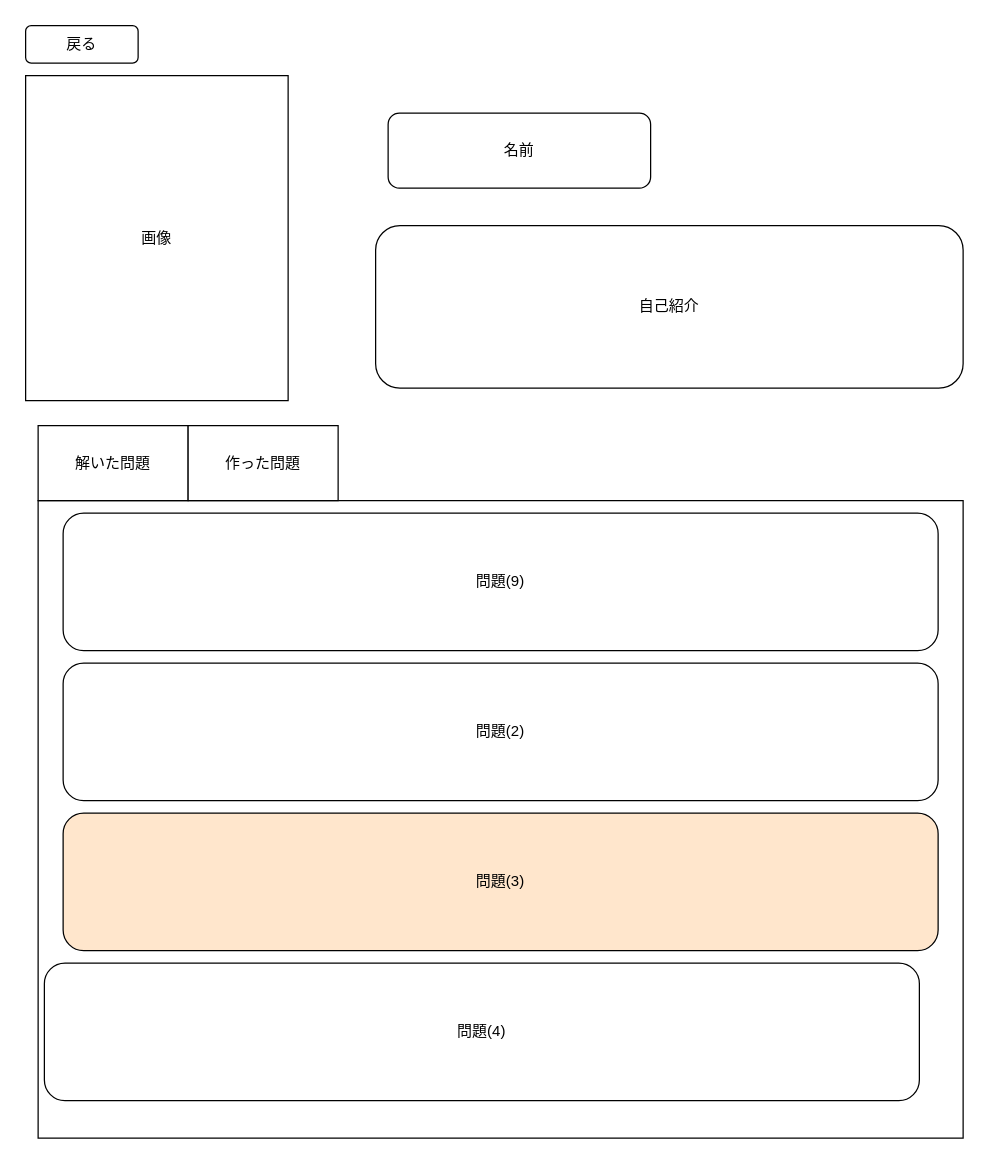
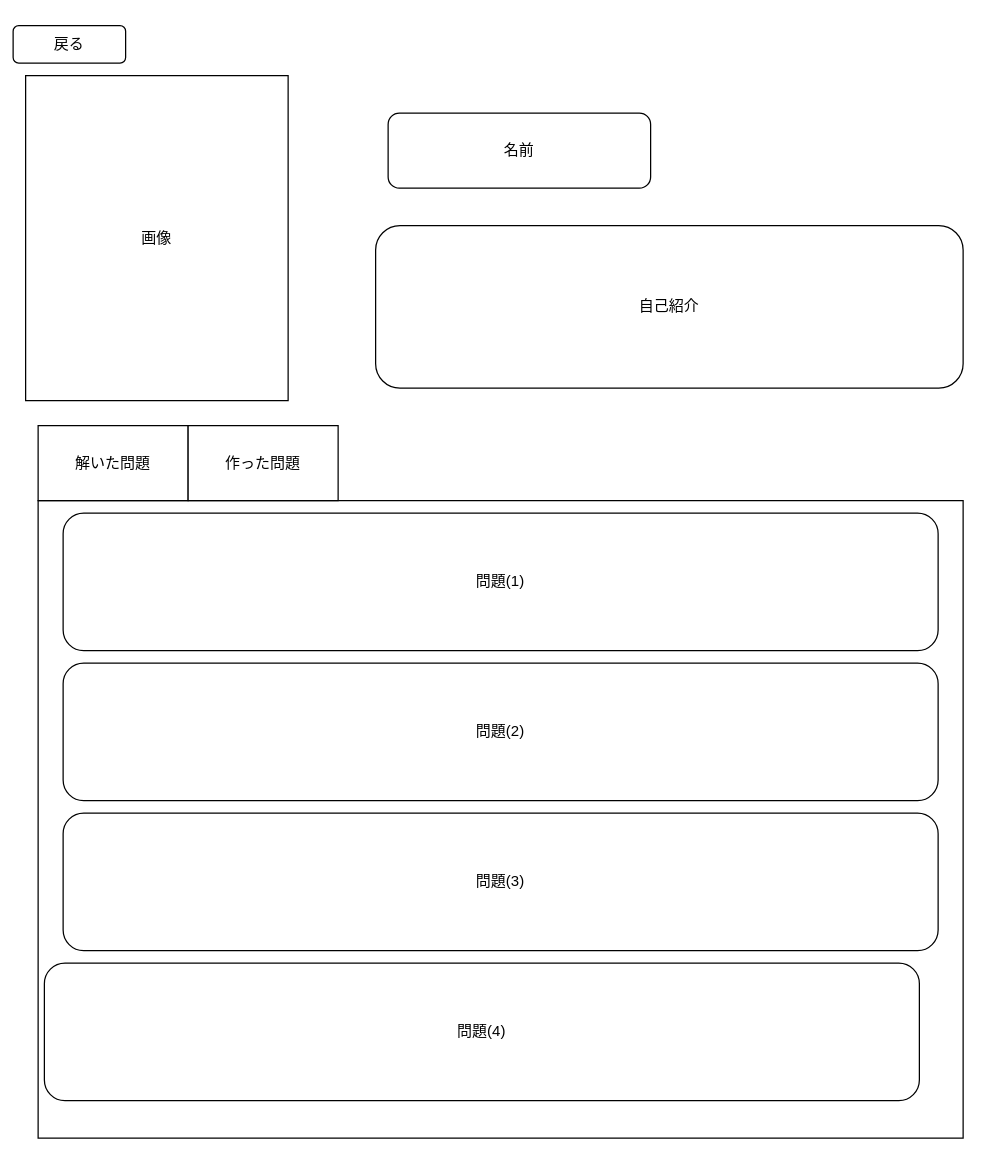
node "戻る": moved (82, 44) -> (69, 44)
node "問題(9)": label "問題(9)" -> "問題(1)"
node "問題(3)": fillcolor #ffe6cc -> #ffffff
